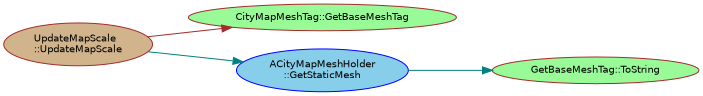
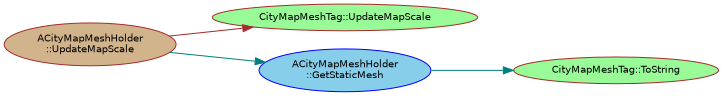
node "CityMapMeshTag::GetBaseMeshTag": label "CityMapMeshTag::GetBaseMeshTag" -> "CityMapMeshTag::UpdateMapScale"
node "UpdateMapScale ::UpdateMapScale": label "UpdateMapScale ::UpdateMapScale" -> "ACityMapMeshHolder ::UpdateMapScale"
node "GetBaseMeshTag::ToString": label "GetBaseMeshTag::ToString" -> "CityMapMeshTag::ToString"
